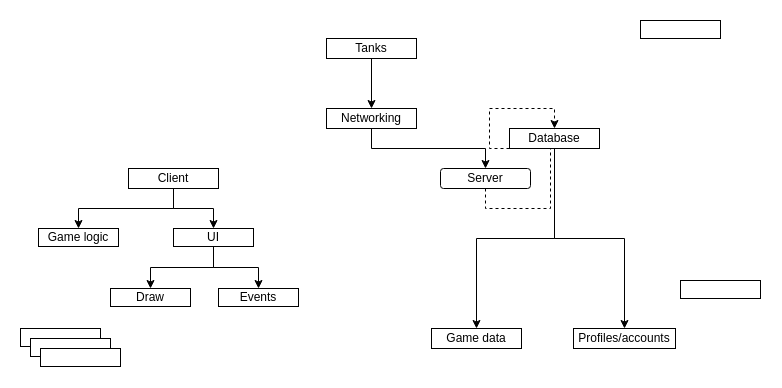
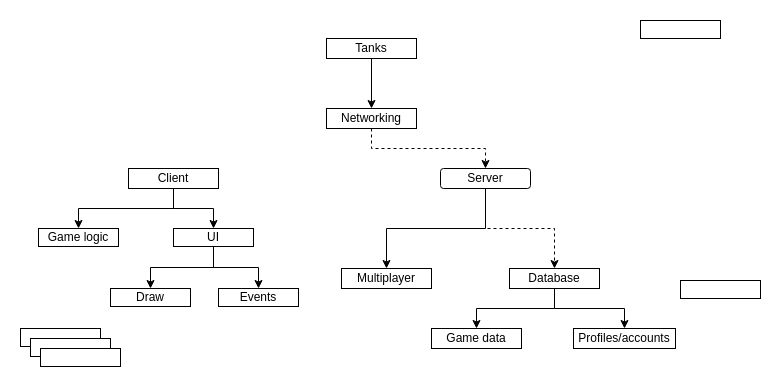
node "Database": moved (555, 139) -> (555, 279)
edge "Networking" -> "Server": style solid -> dashed
edge "Server" -> "Multiplayer": added
node "Multiplayer": added
